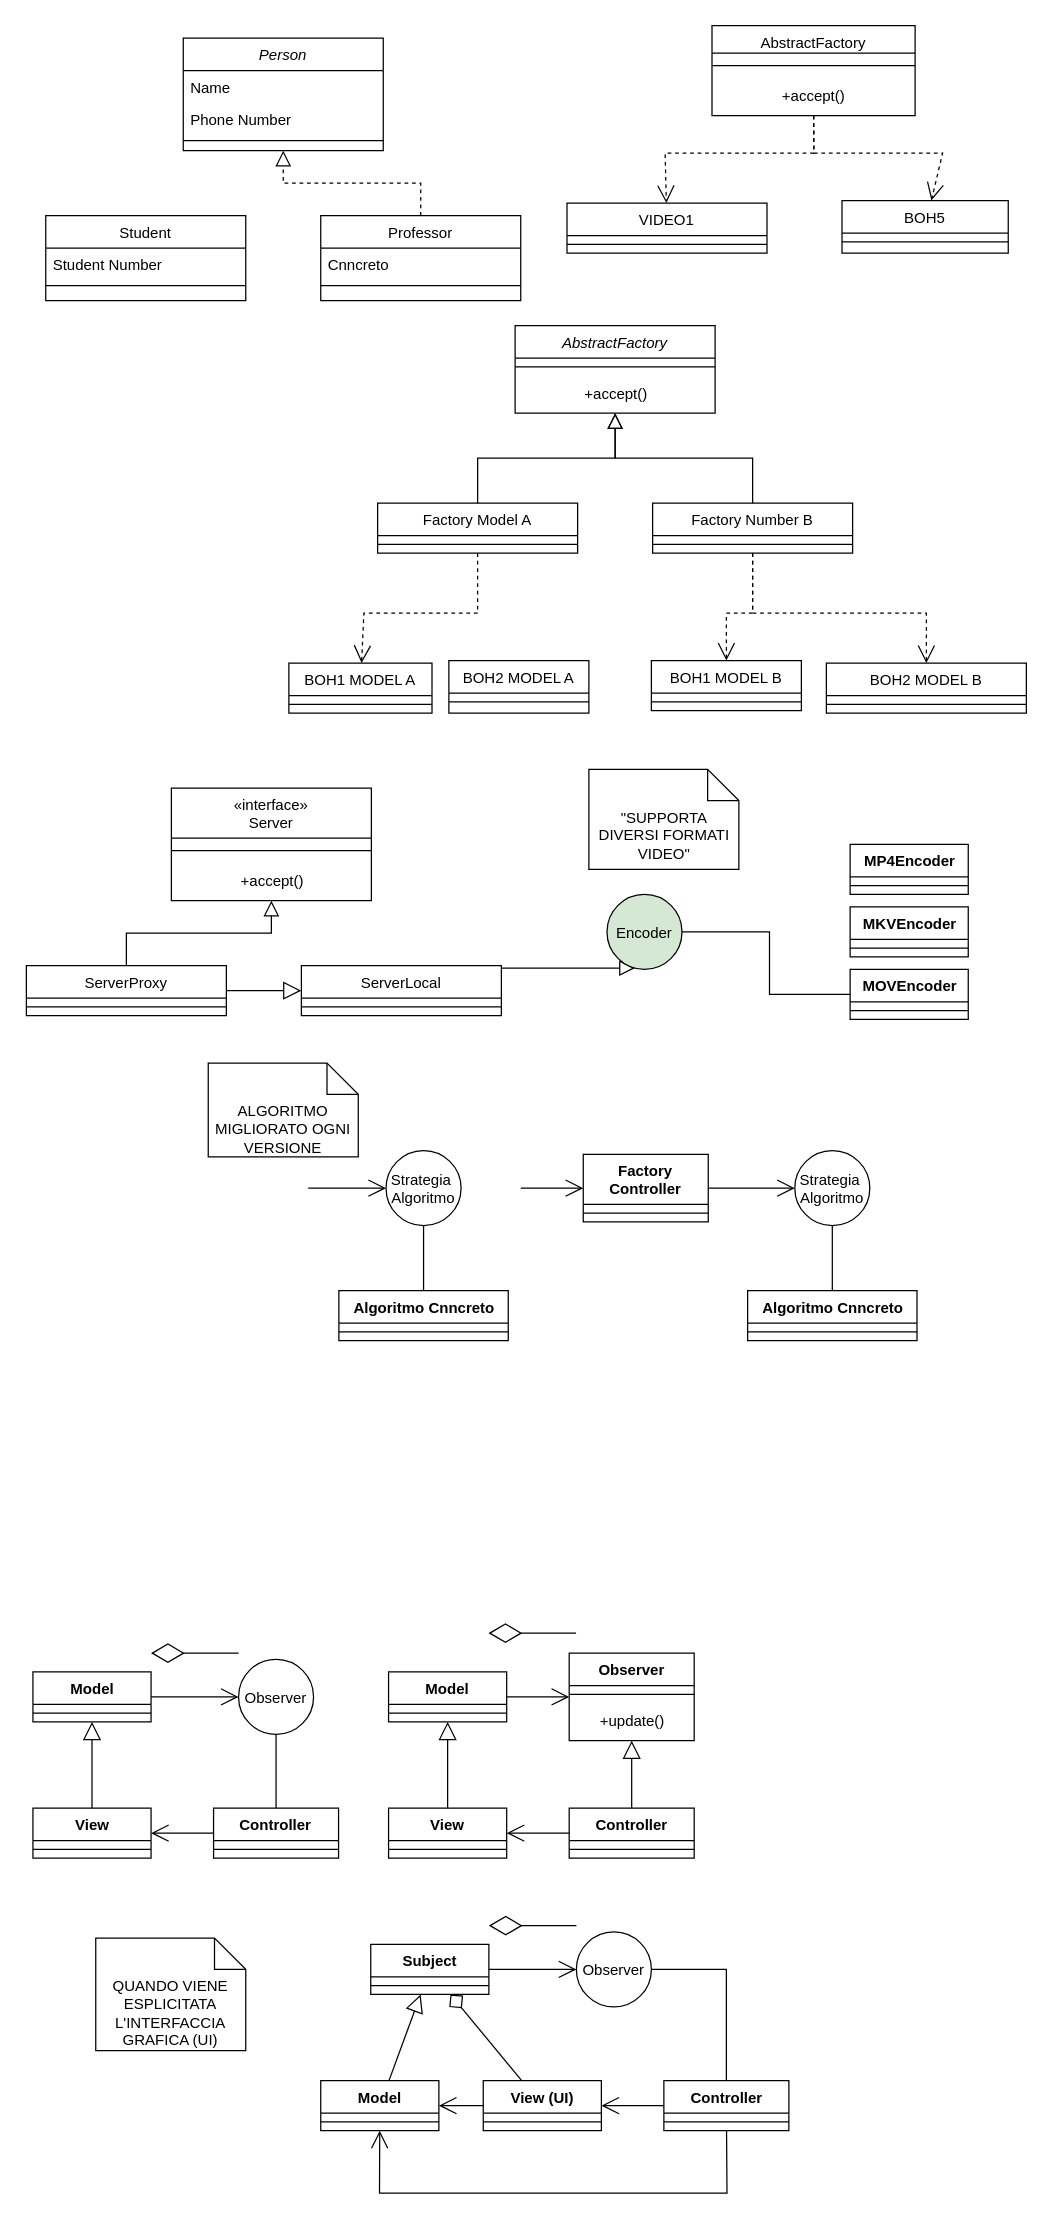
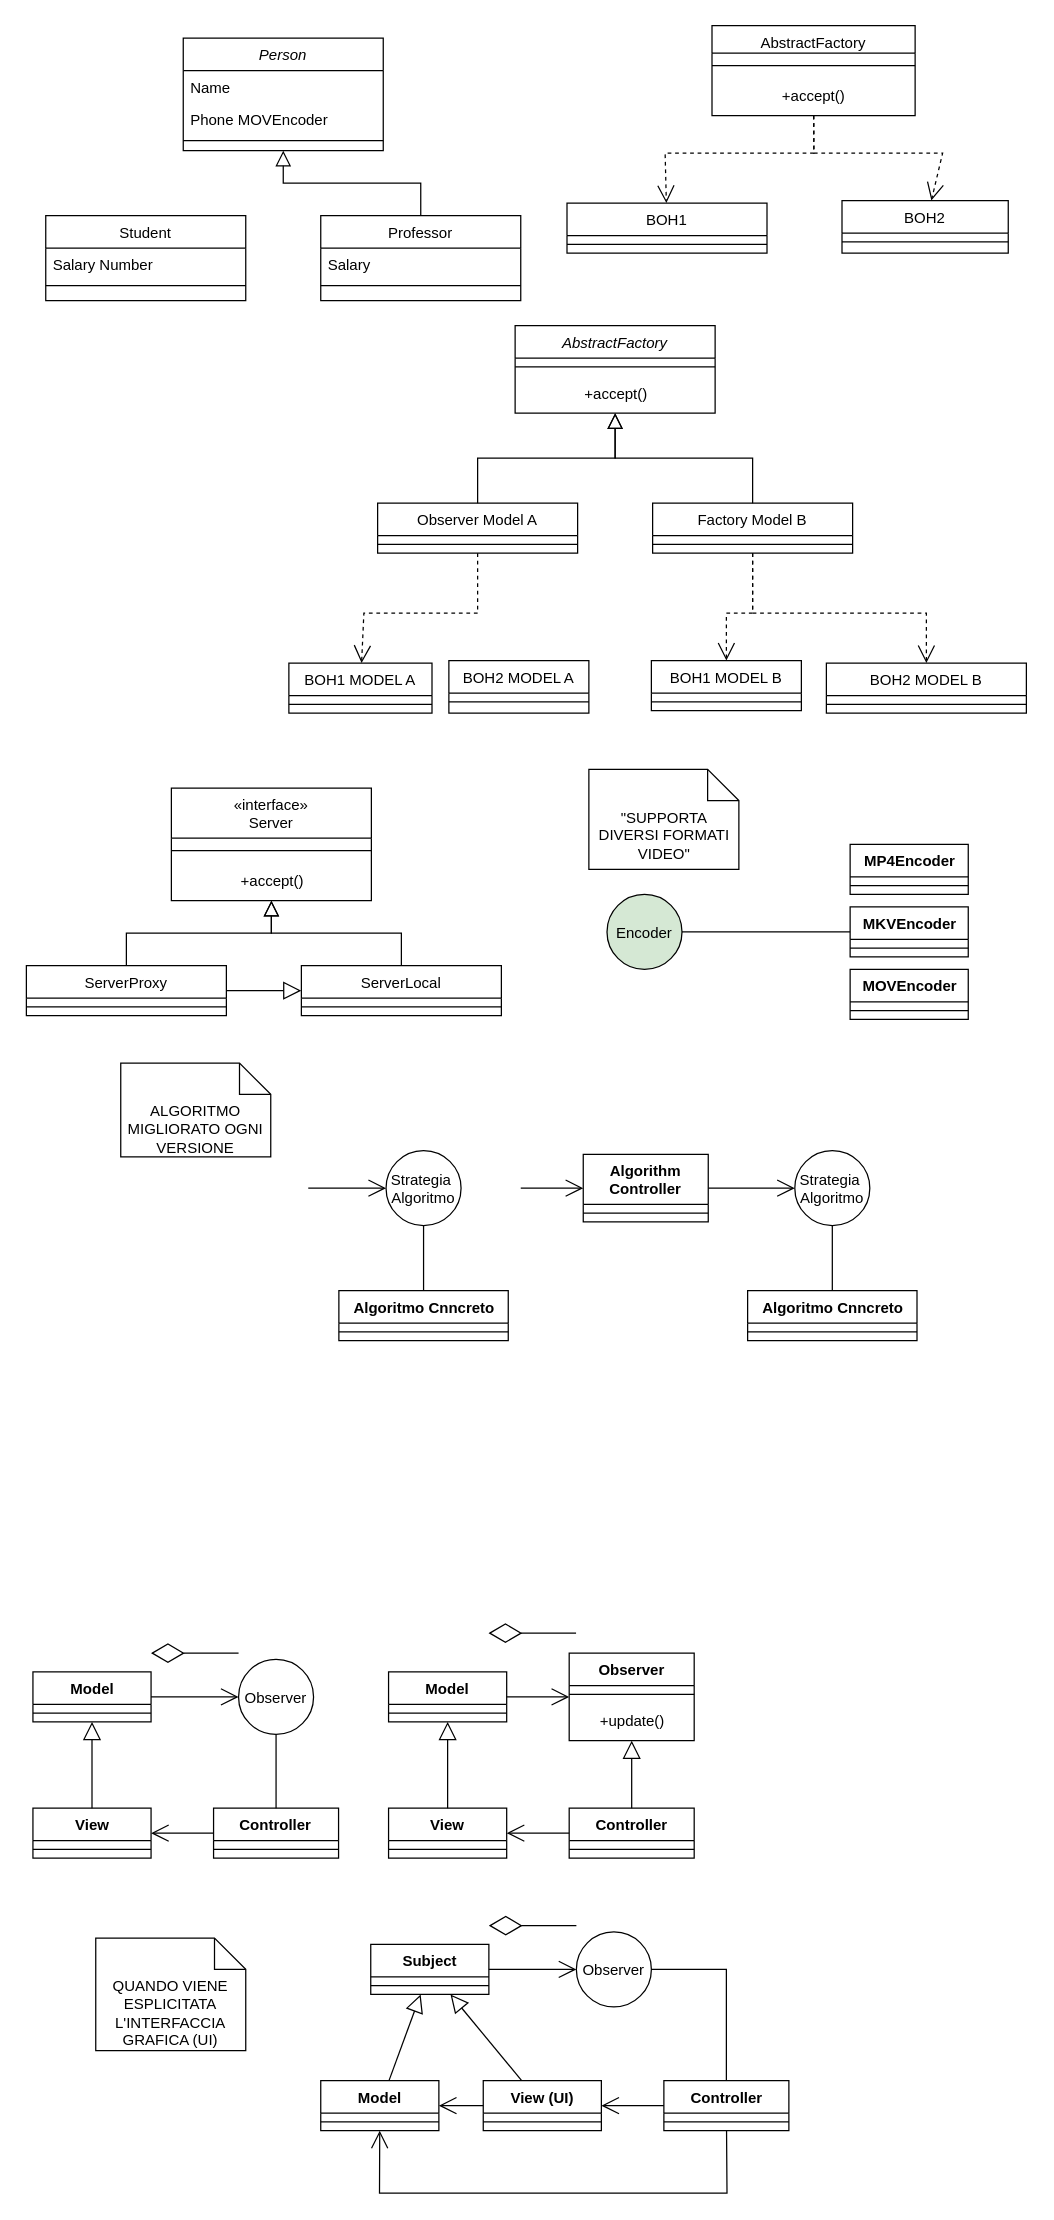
node "Phone Number": label "Phone Number" -> "Phone MOVEncoder"
edge "Professor" -> "Person": style dashed -> solid
node "BOH5": label "BOH5" -> "BOH2"
node "VIDEO1": label "VIDEO1" -> "BOH1"
node "Student Number": label "Student Number" -> "Salary Number"
node "Cnncreto": label "Cnncreto" -> "Salary"
node "Factory Model A": label "Factory Model A" -> "Observer Model A"
node "Factory Number B": label "Factory Number B" -> "Factory Model B"
edge "Encoder" -- "MKVEncoder": added
edge "ServerLocal" -> "Encoder": now "ServerLocal" -> "«interface» Server"
edge "Encoder" -- "MOVEncoder": removed
node "ALGORITMO MIGLIORATO OGNI VERSIONE": moved (283, 1110) -> (196, 1110)
node "Factory Controller": label "Factory Controller" -> "Algorithm Controller"
edge "View (UI)" -> "Subject": arrowhead diamond -> block
